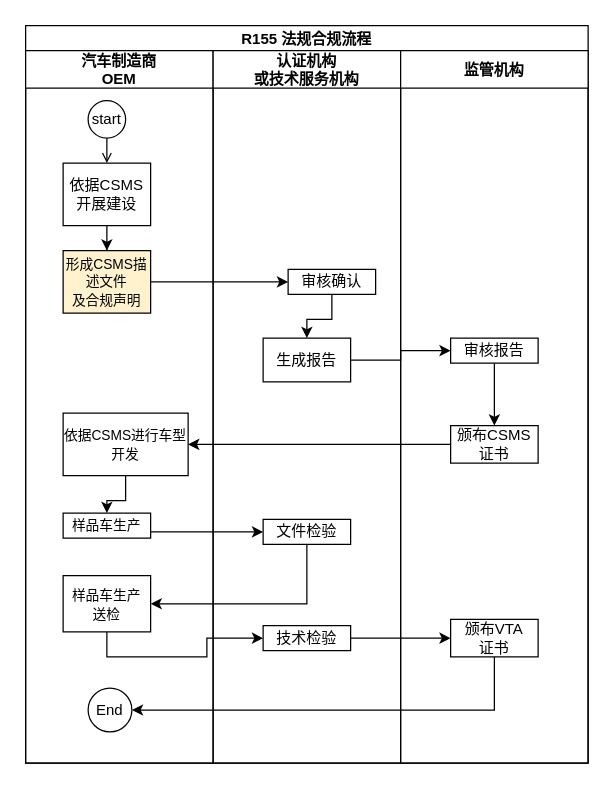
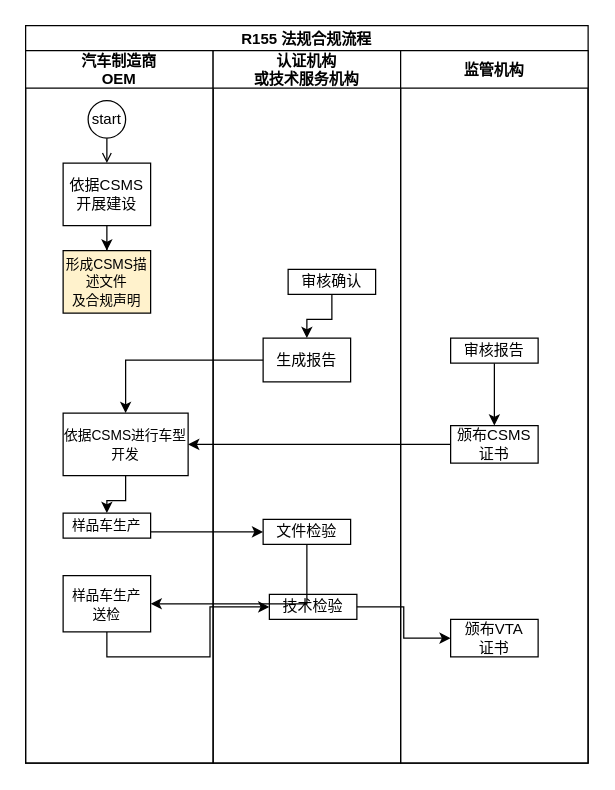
edge "形成CSMS描述文件及合规声明" -> "审核确认": removed
edge "生成报告" -> "审核报告": now "生成报告" -> "依据CSMS进行车型开发"
node "技术检验": moved (307, 638) -> (313, 607)
node "End": removed
edge "颁布VTA 证书" -> "End": removed
